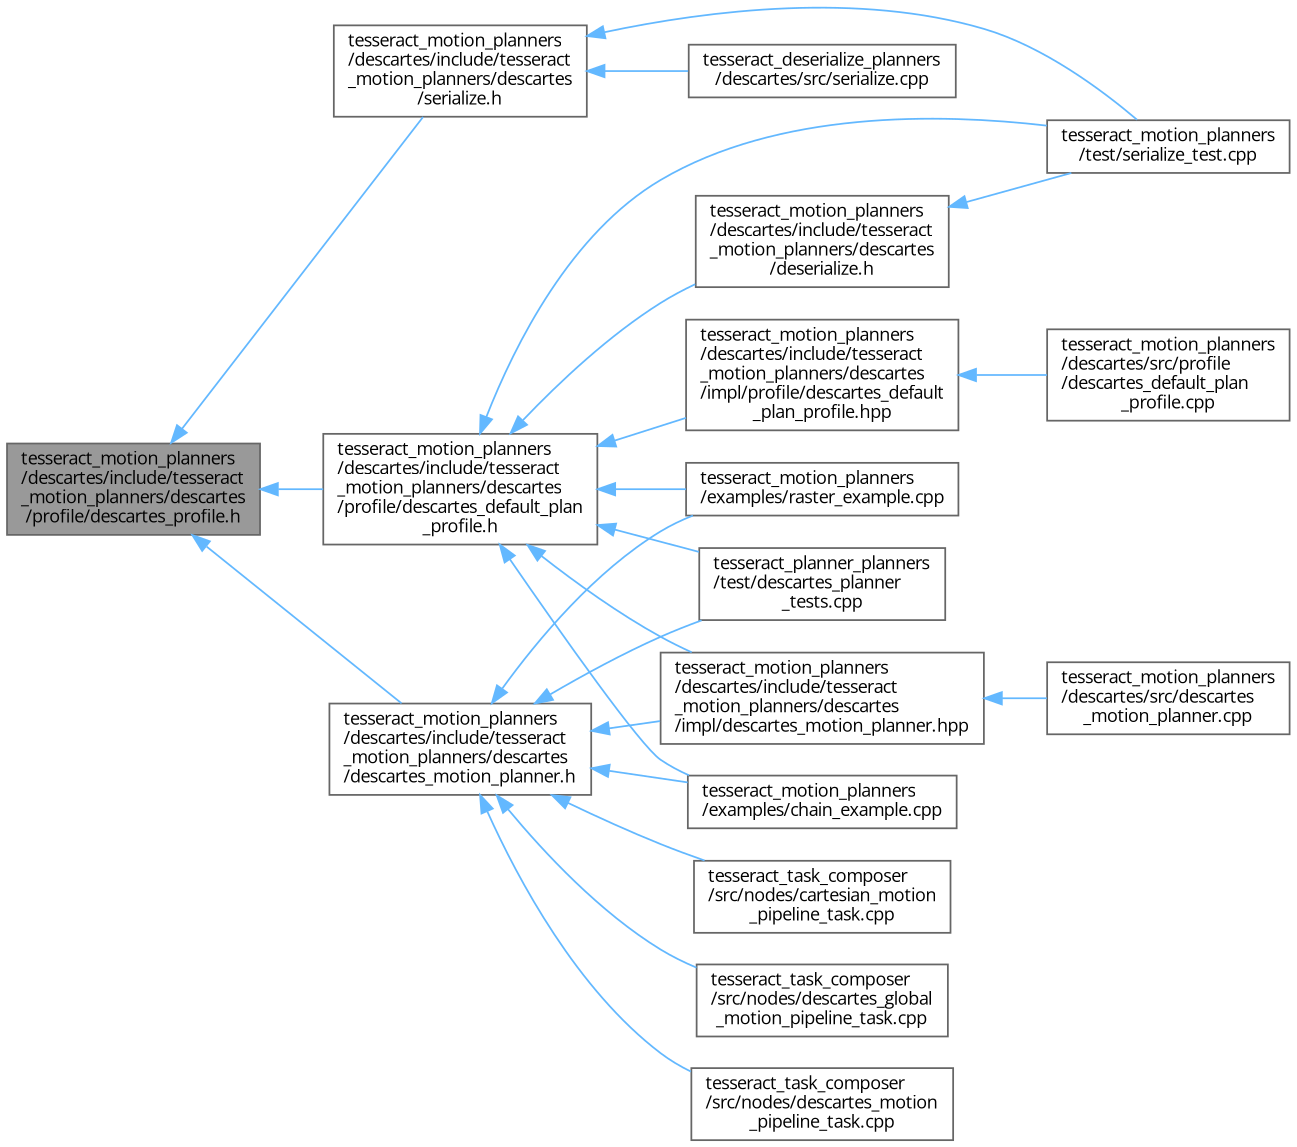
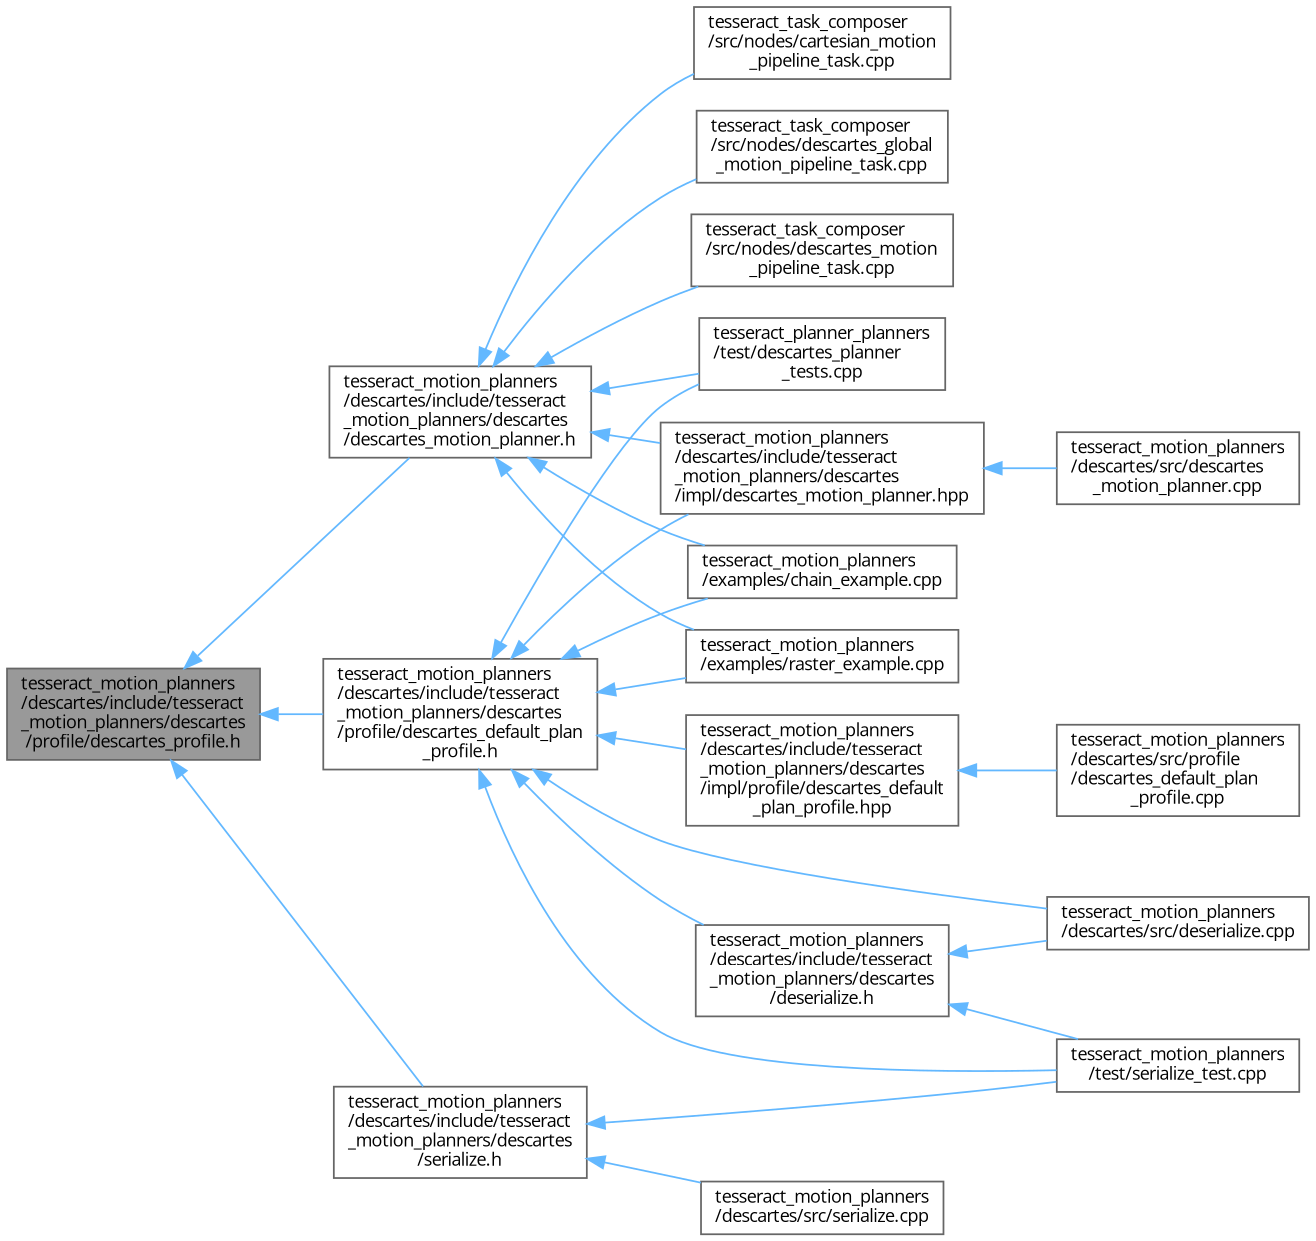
node "tesseract_deserialize_planners /descartes/src/serialize.cpp": label "tesseract_deserialize_planners /descartes/src/serialize.cpp" -> "tesseract_motion_planners /descartes/src/serialize.cpp"
node "tesseract_motion_planners /descartes/src/deserialize.cpp": added
